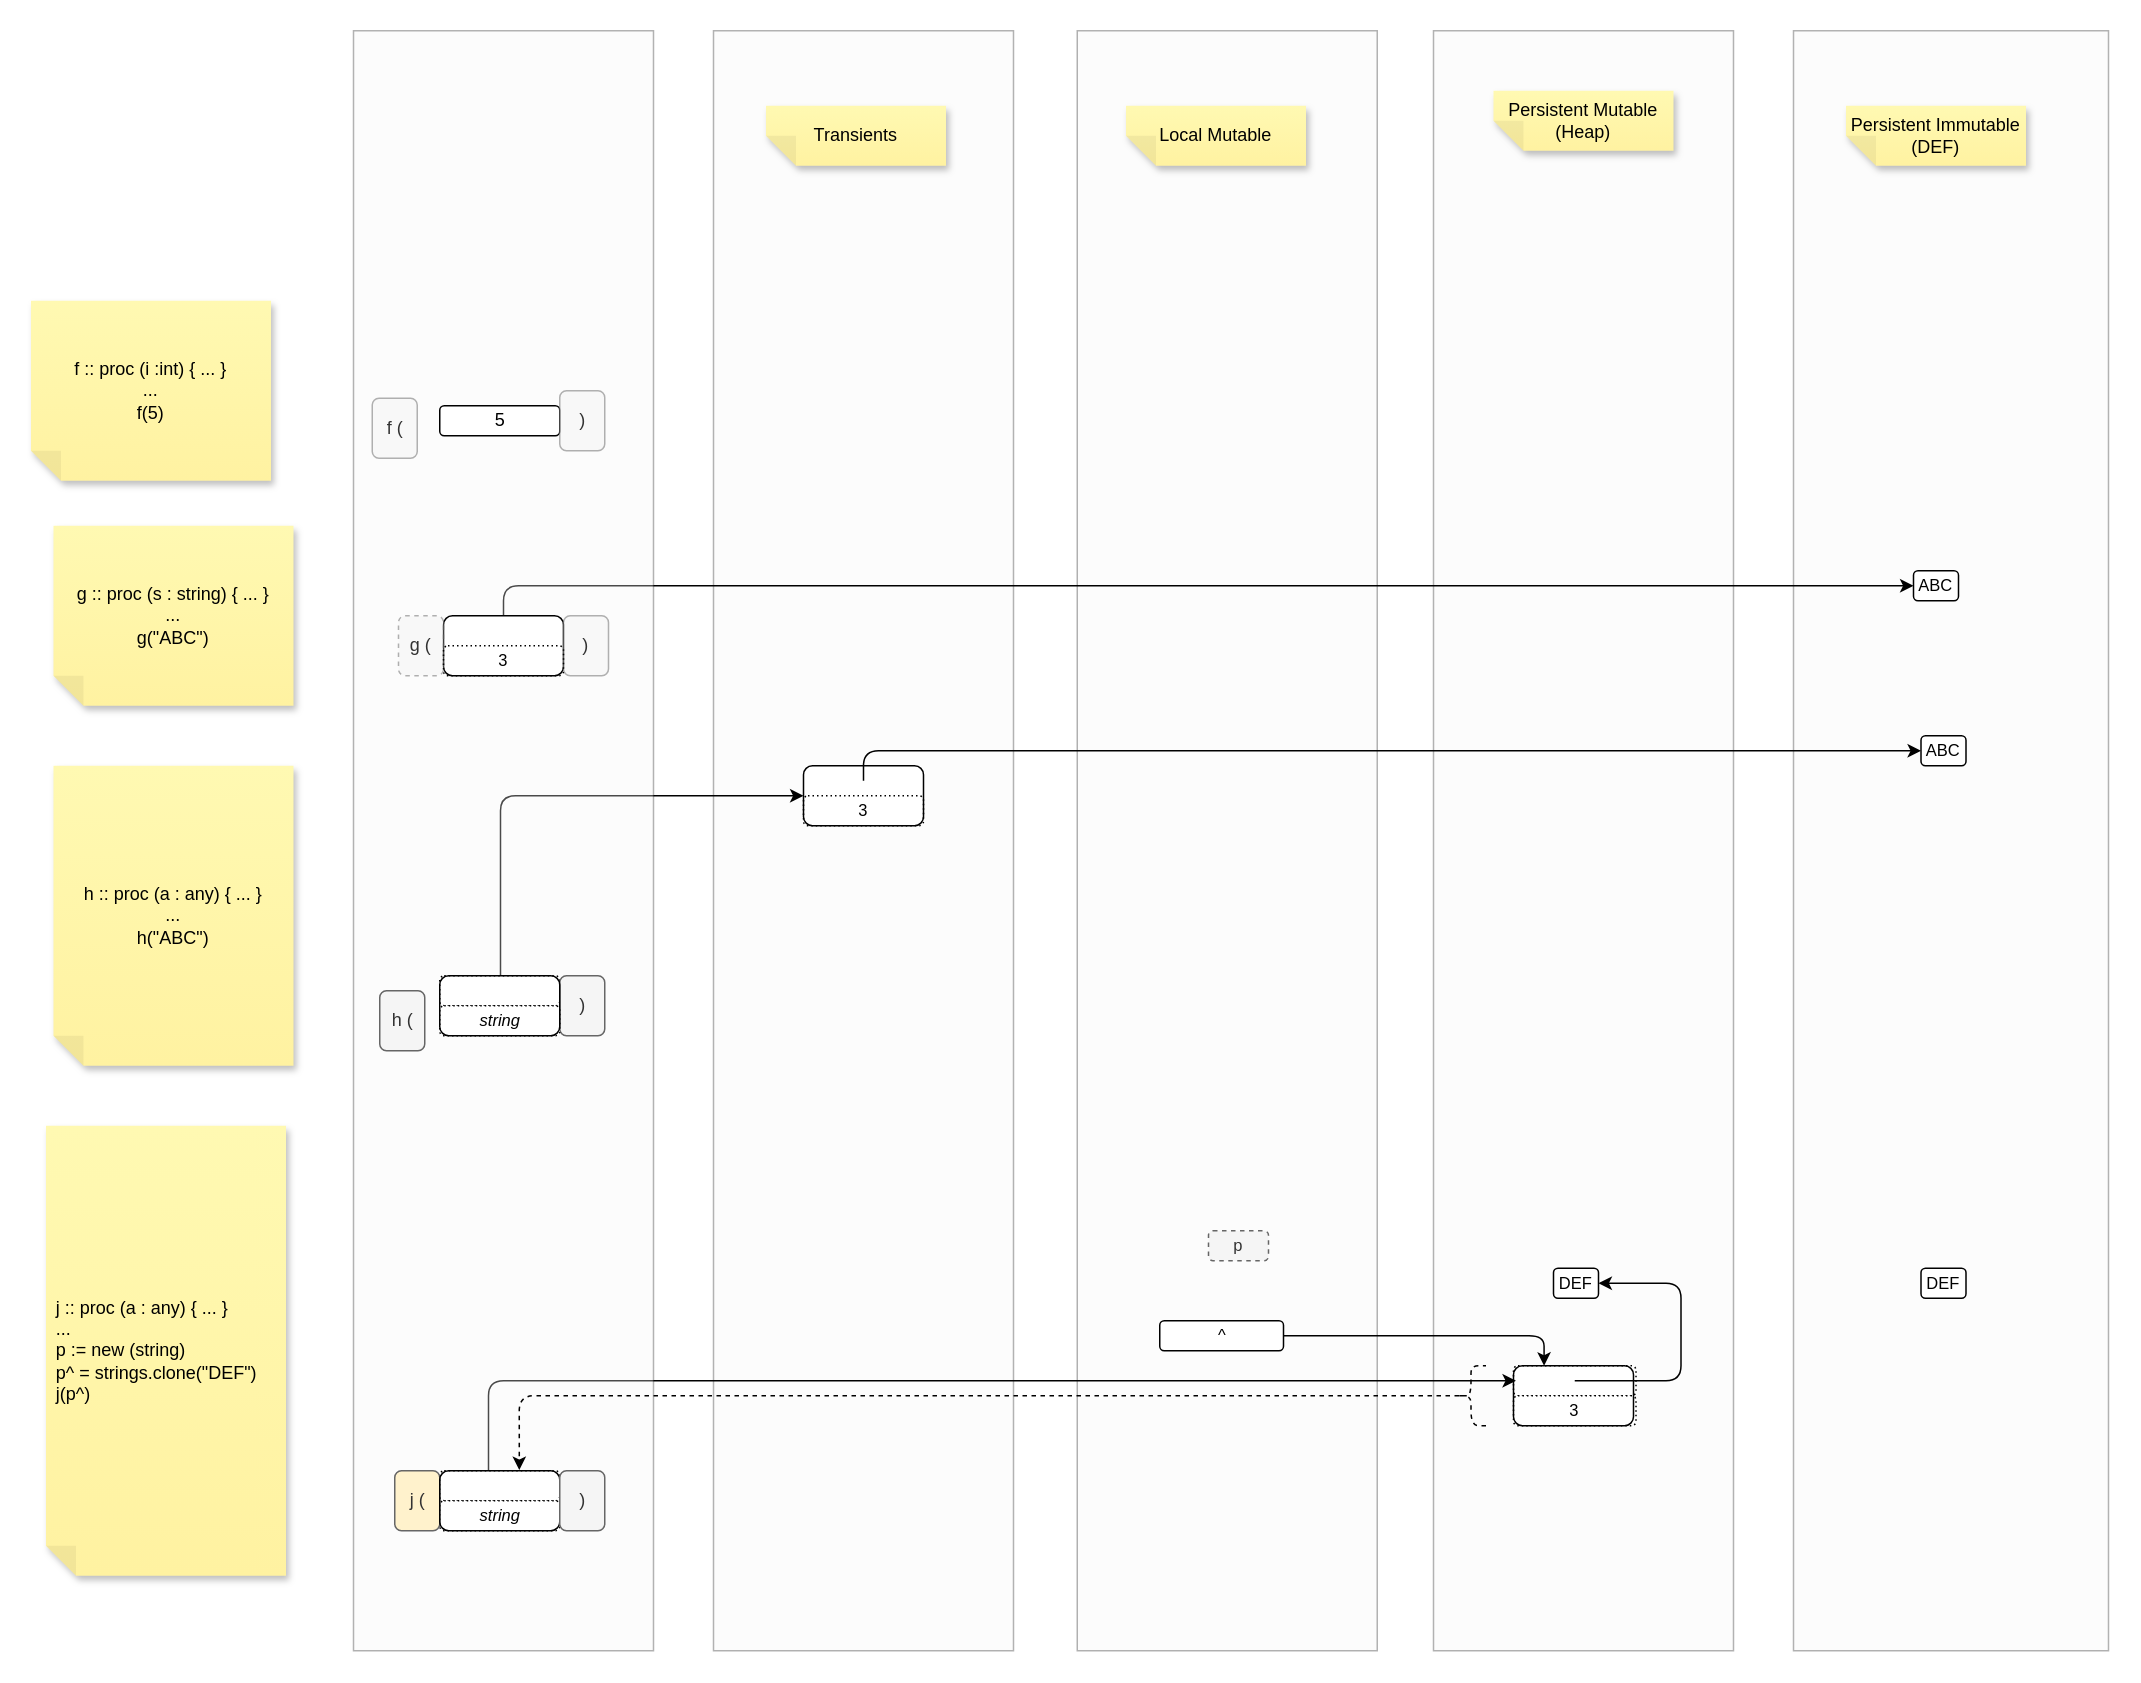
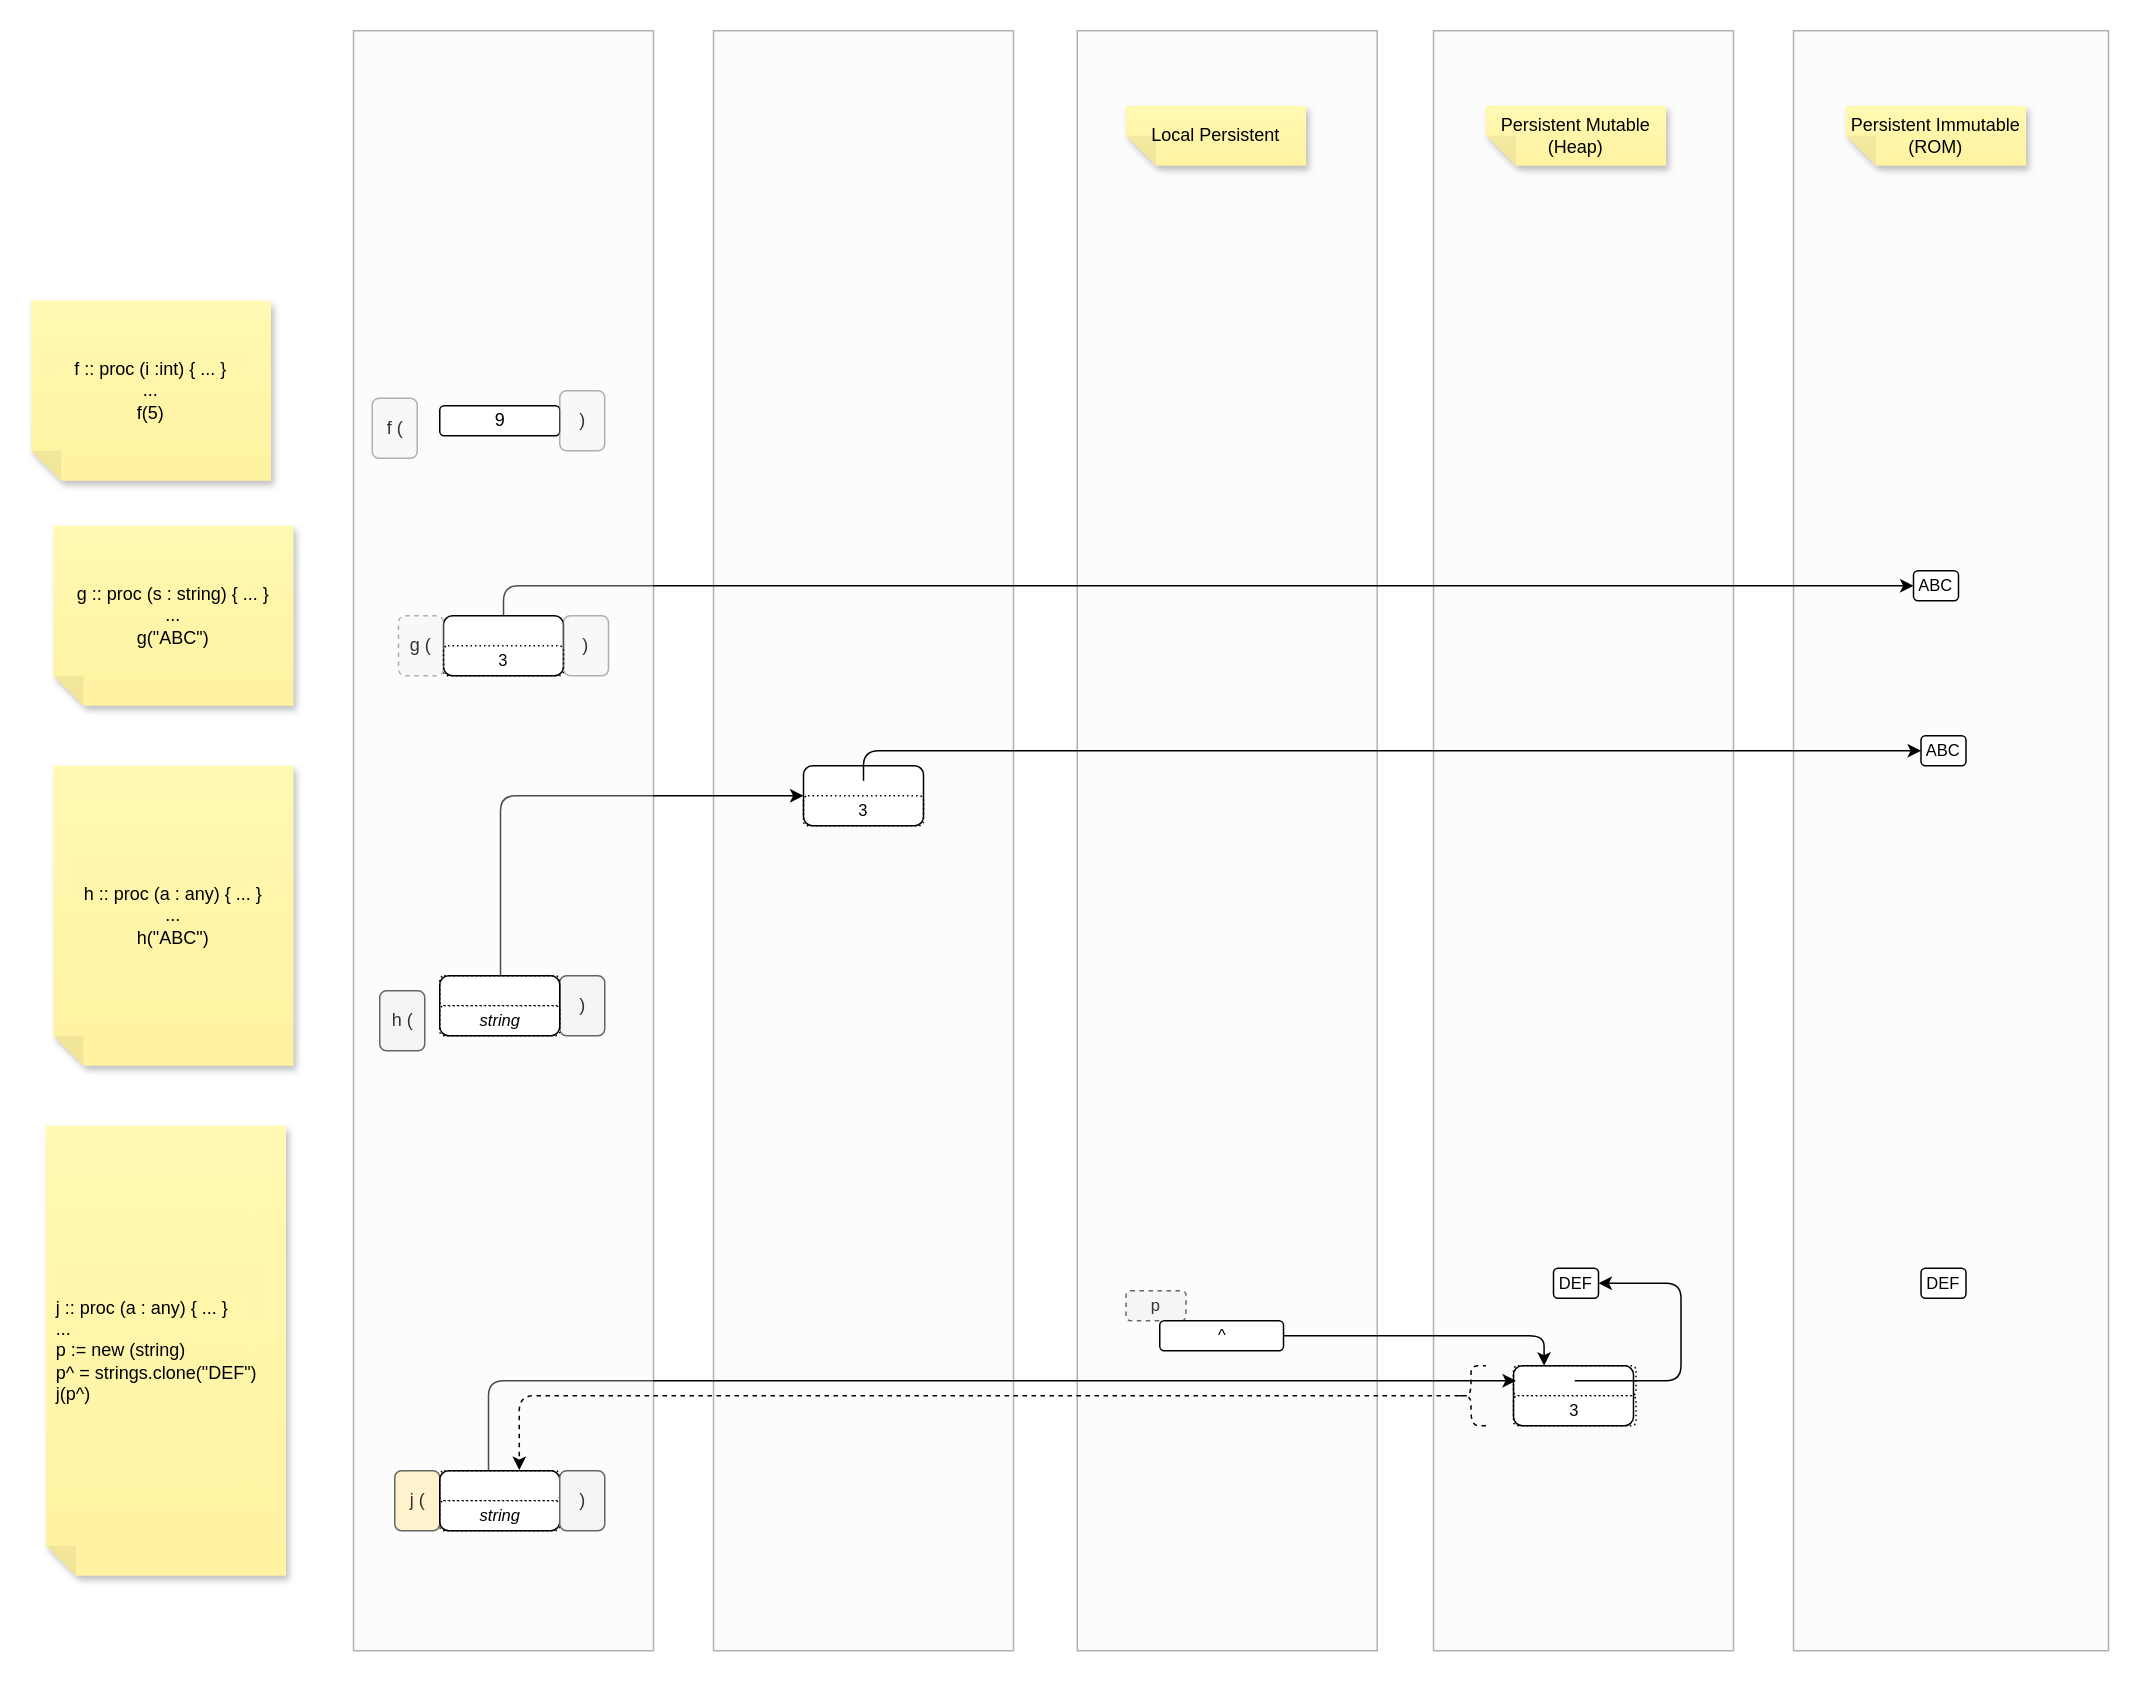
node "Persistent Mutable (Heap)": moved (1583, 121) -> (1576, 136)
node "Transients": removed
node "Local Mutable": label "Local Mutable" -> "Local Persistent"
node "Persistent Immutable (DEF)": label "Persistent Immutable (DEF)" -> "Persistent Immutable (ROM)"
node "5": label "5" -> "9"
node "p": moved (1238, 1246) -> (1156, 1306)
